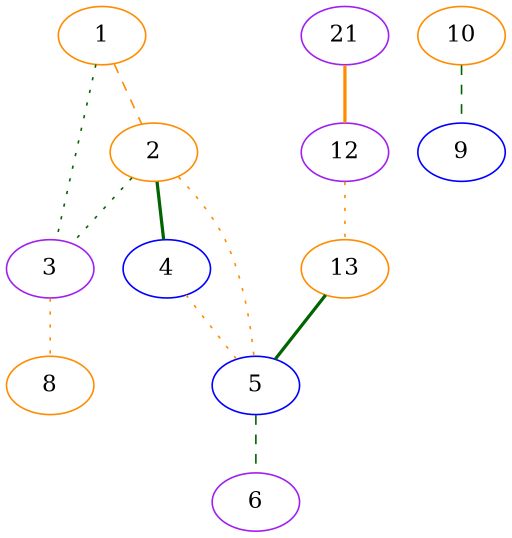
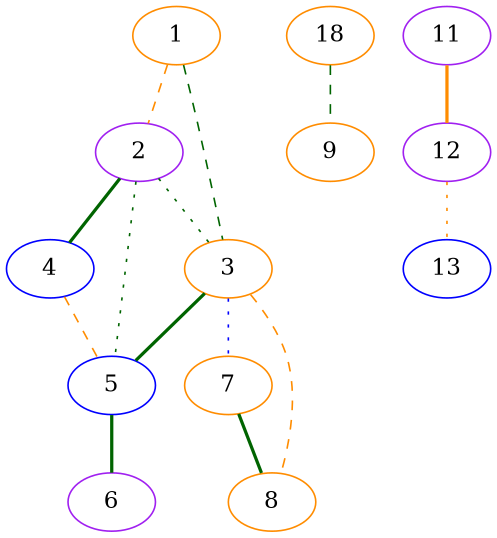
node "21": label "21" -> "11"
node "10": label "10" -> "18"
edge "1" -- "3": style dotted -> dashed
node "2": color darkorange -> purple
node "9": color blue -> darkorange
edge "2" -- "5": color darkorange -> darkgreen
node "3": color purple -> darkorange
node "13": color darkorange -> blue
edge "3" -- "8": style dotted -> dashed
edge "4" -- "5": style dotted -> dashed
edge "13" -- "5": now "3" -- "5"
node "7": added
edge "5" -- "6": style dashed -> bold
